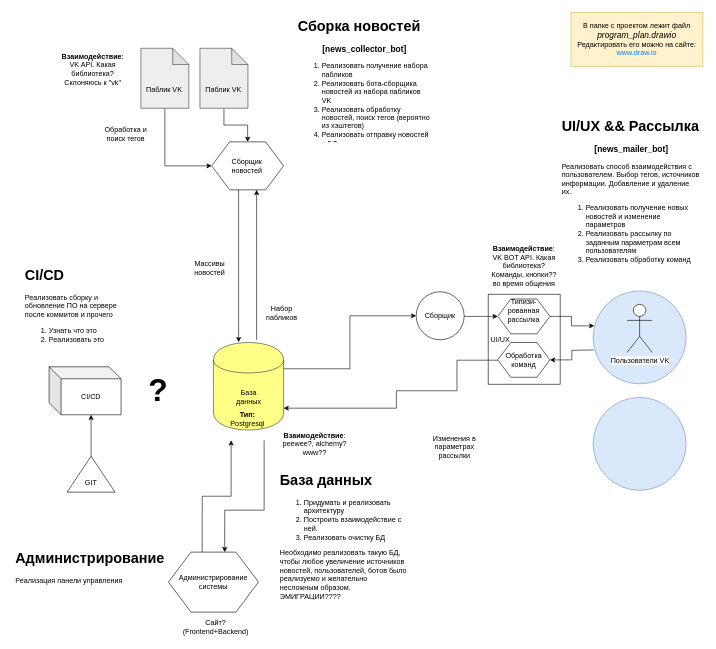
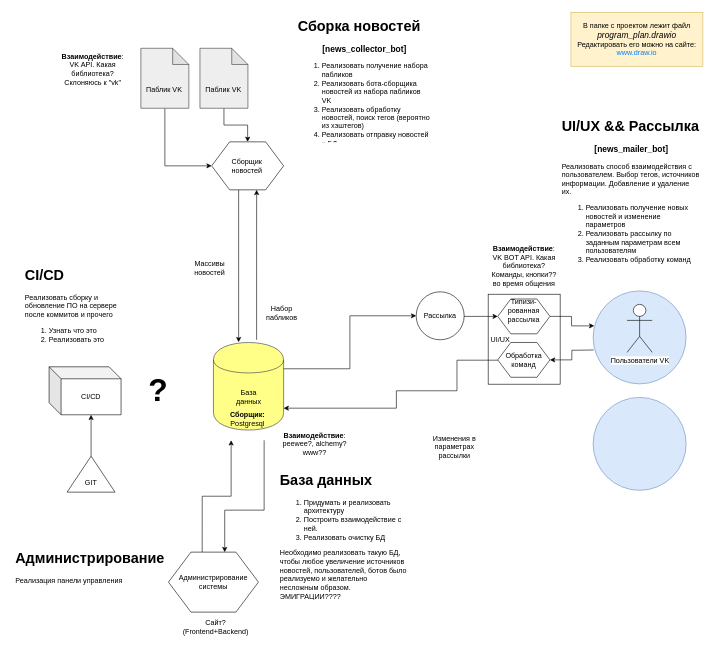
node "Обработка и поиск тегов": removed
node "Сборщик": label "Сборщик" -> "Рассылка"
node "Тип: Postgresql": label "Тип: Postgresql" -> "Сборщик: Postgresql"
